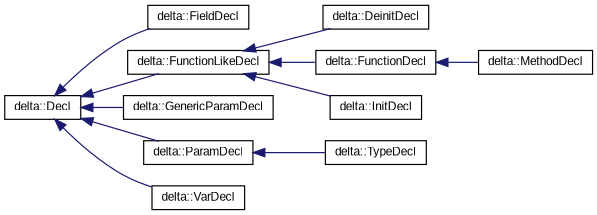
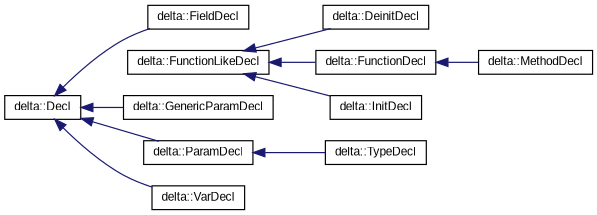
edge "delta::FunctionLikeDecl" -> "delta::Decl": removed
